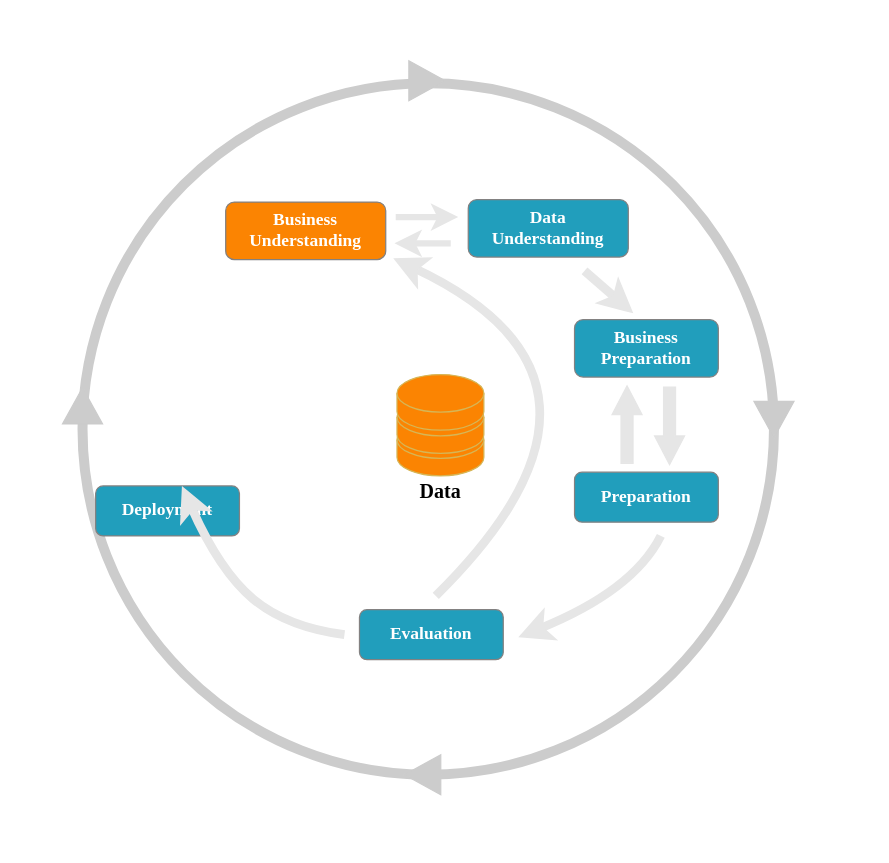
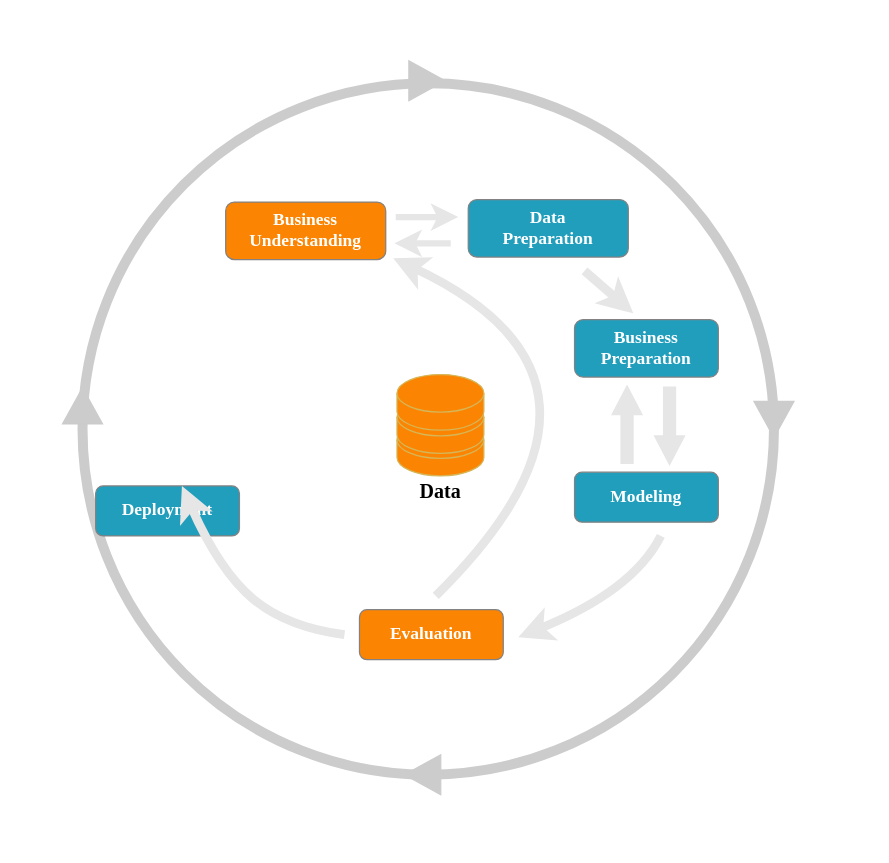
node "Data Understanding": label "Data Understanding" -> "Data Preparation"
node "Preparation": label "Preparation" -> "Modeling"
node "Evaluation": fillcolor #219ebc -> #fb8402
